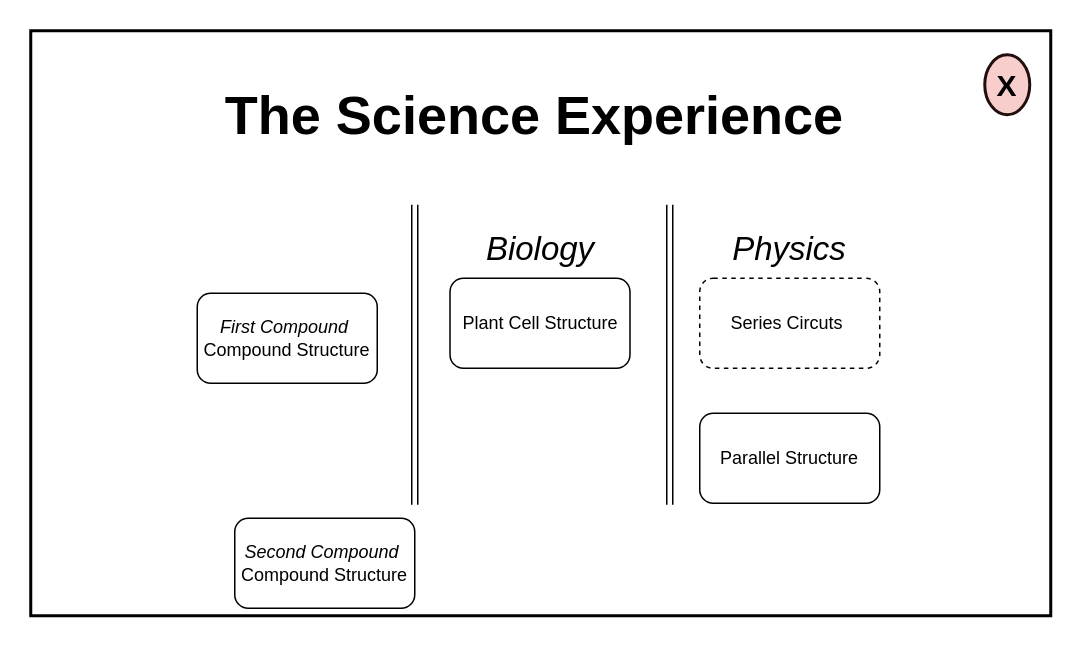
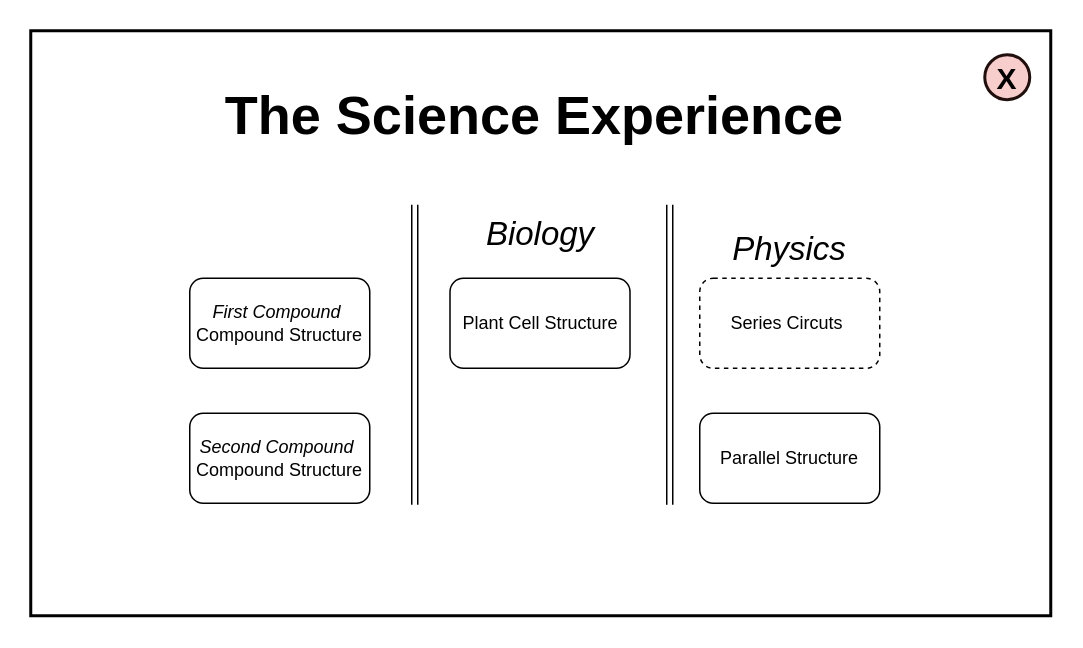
node "X": size 45x60 -> 45x45
node "Biology": moved (541, 250) -> (541, 235)
node "First Compound Compound Structure": moved (287, 338) -> (280, 323)
node "Second Compound Compound Structure": moved (325, 563) -> (280, 458)
